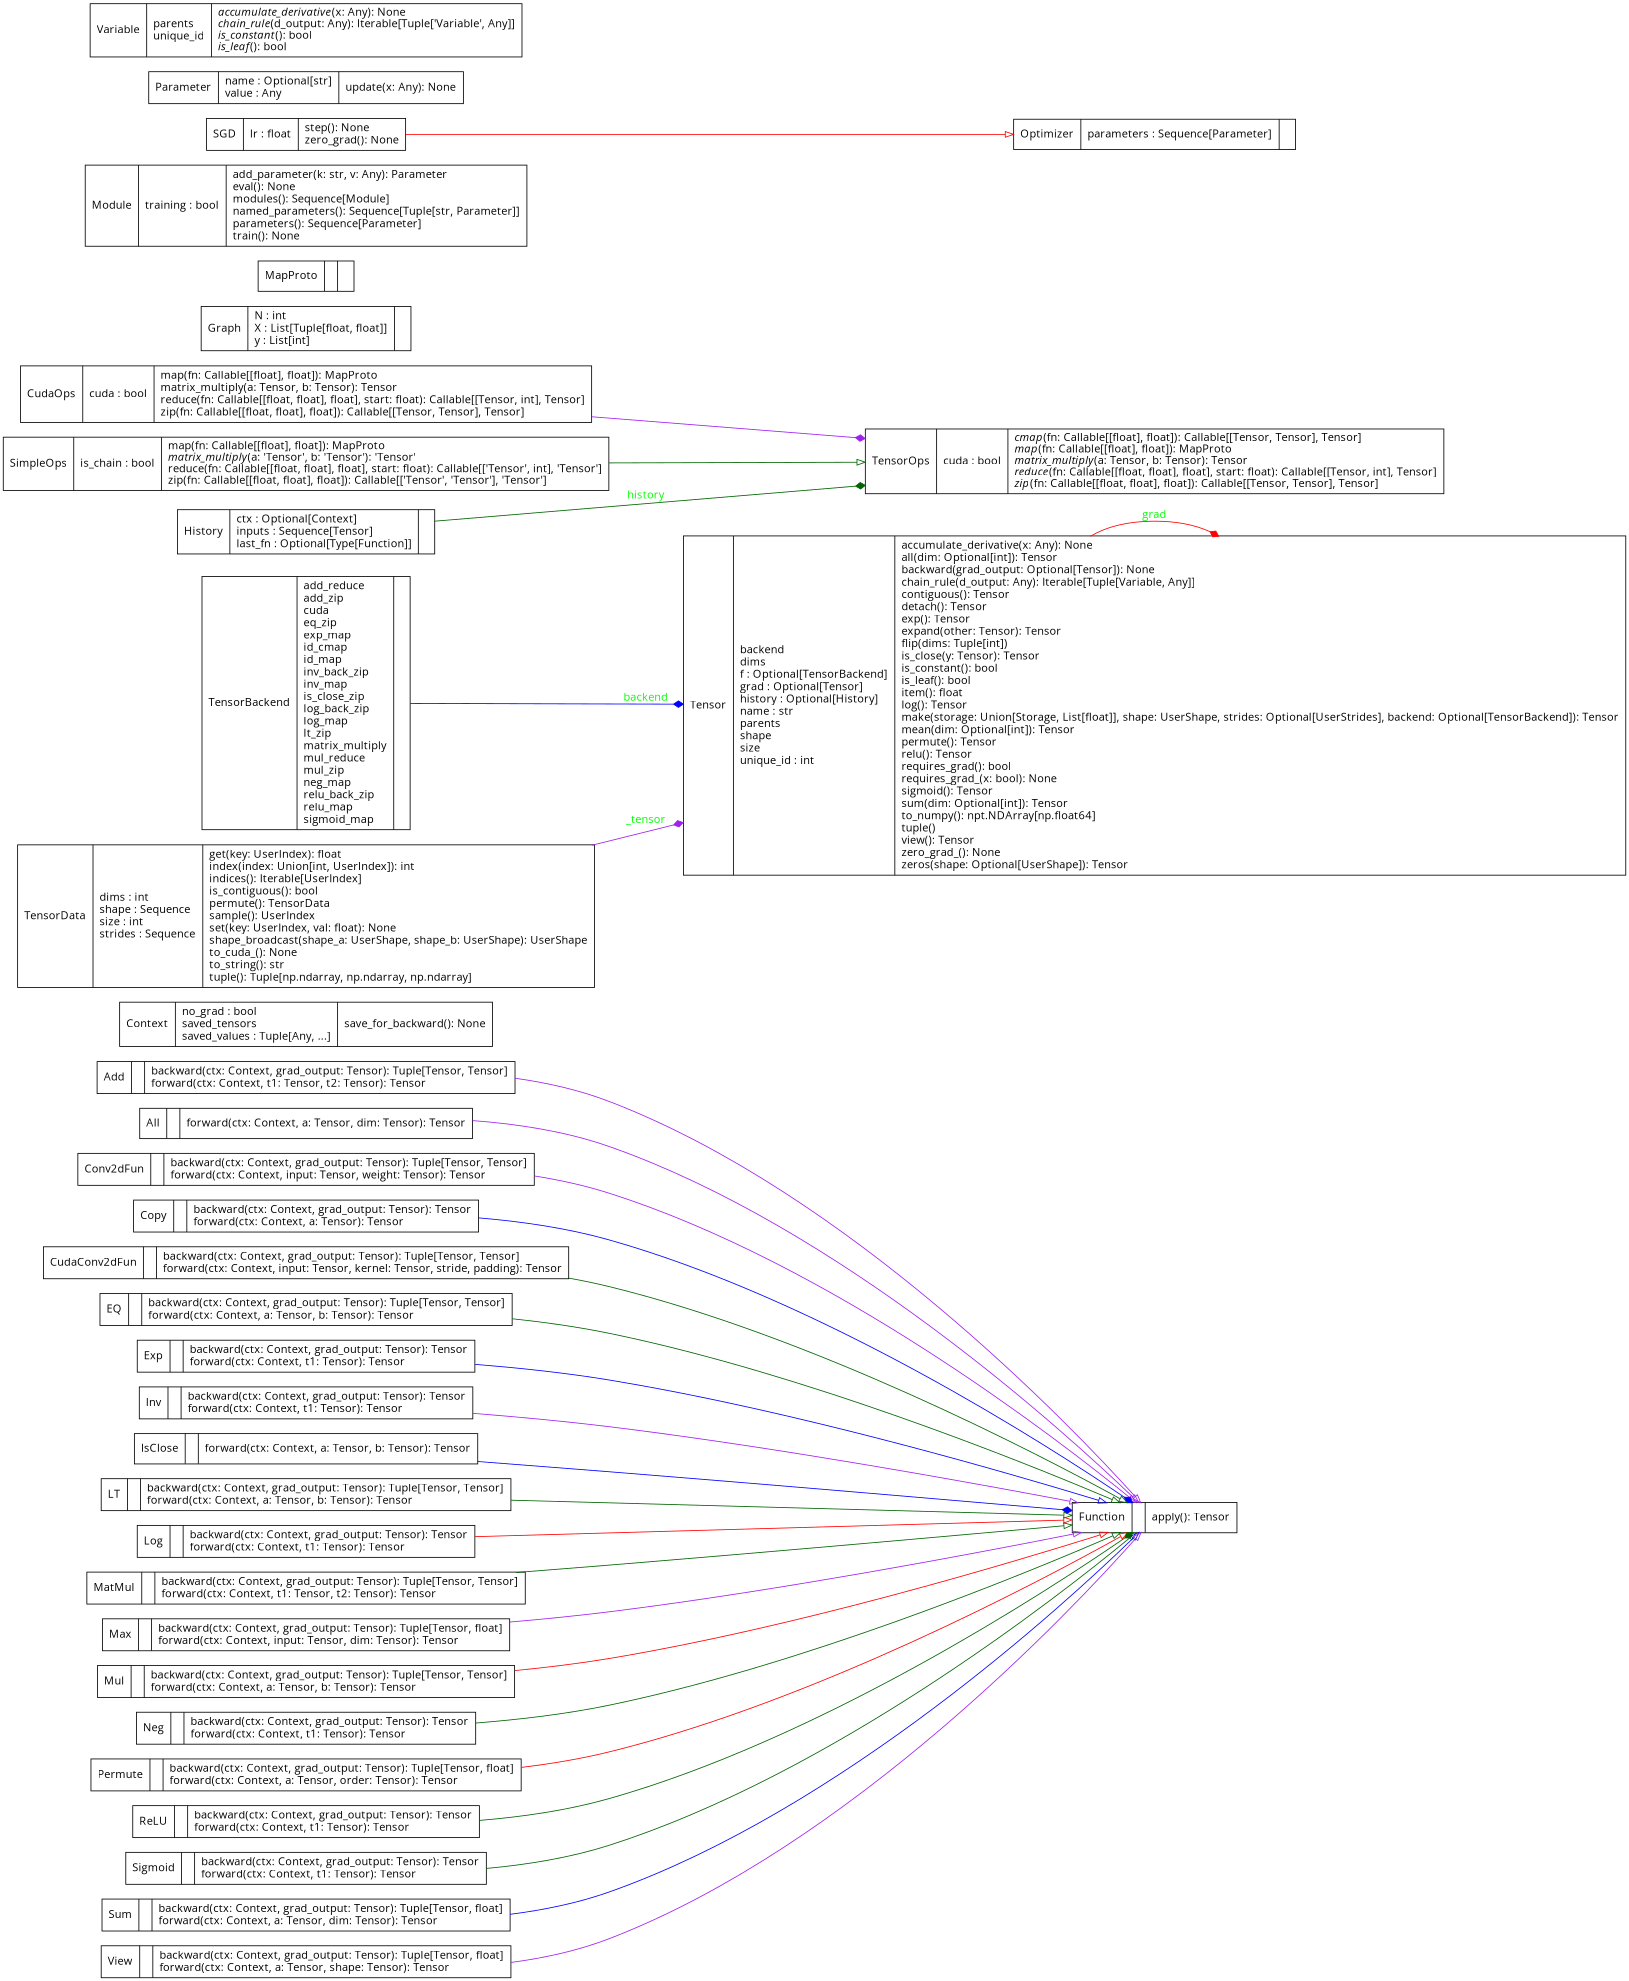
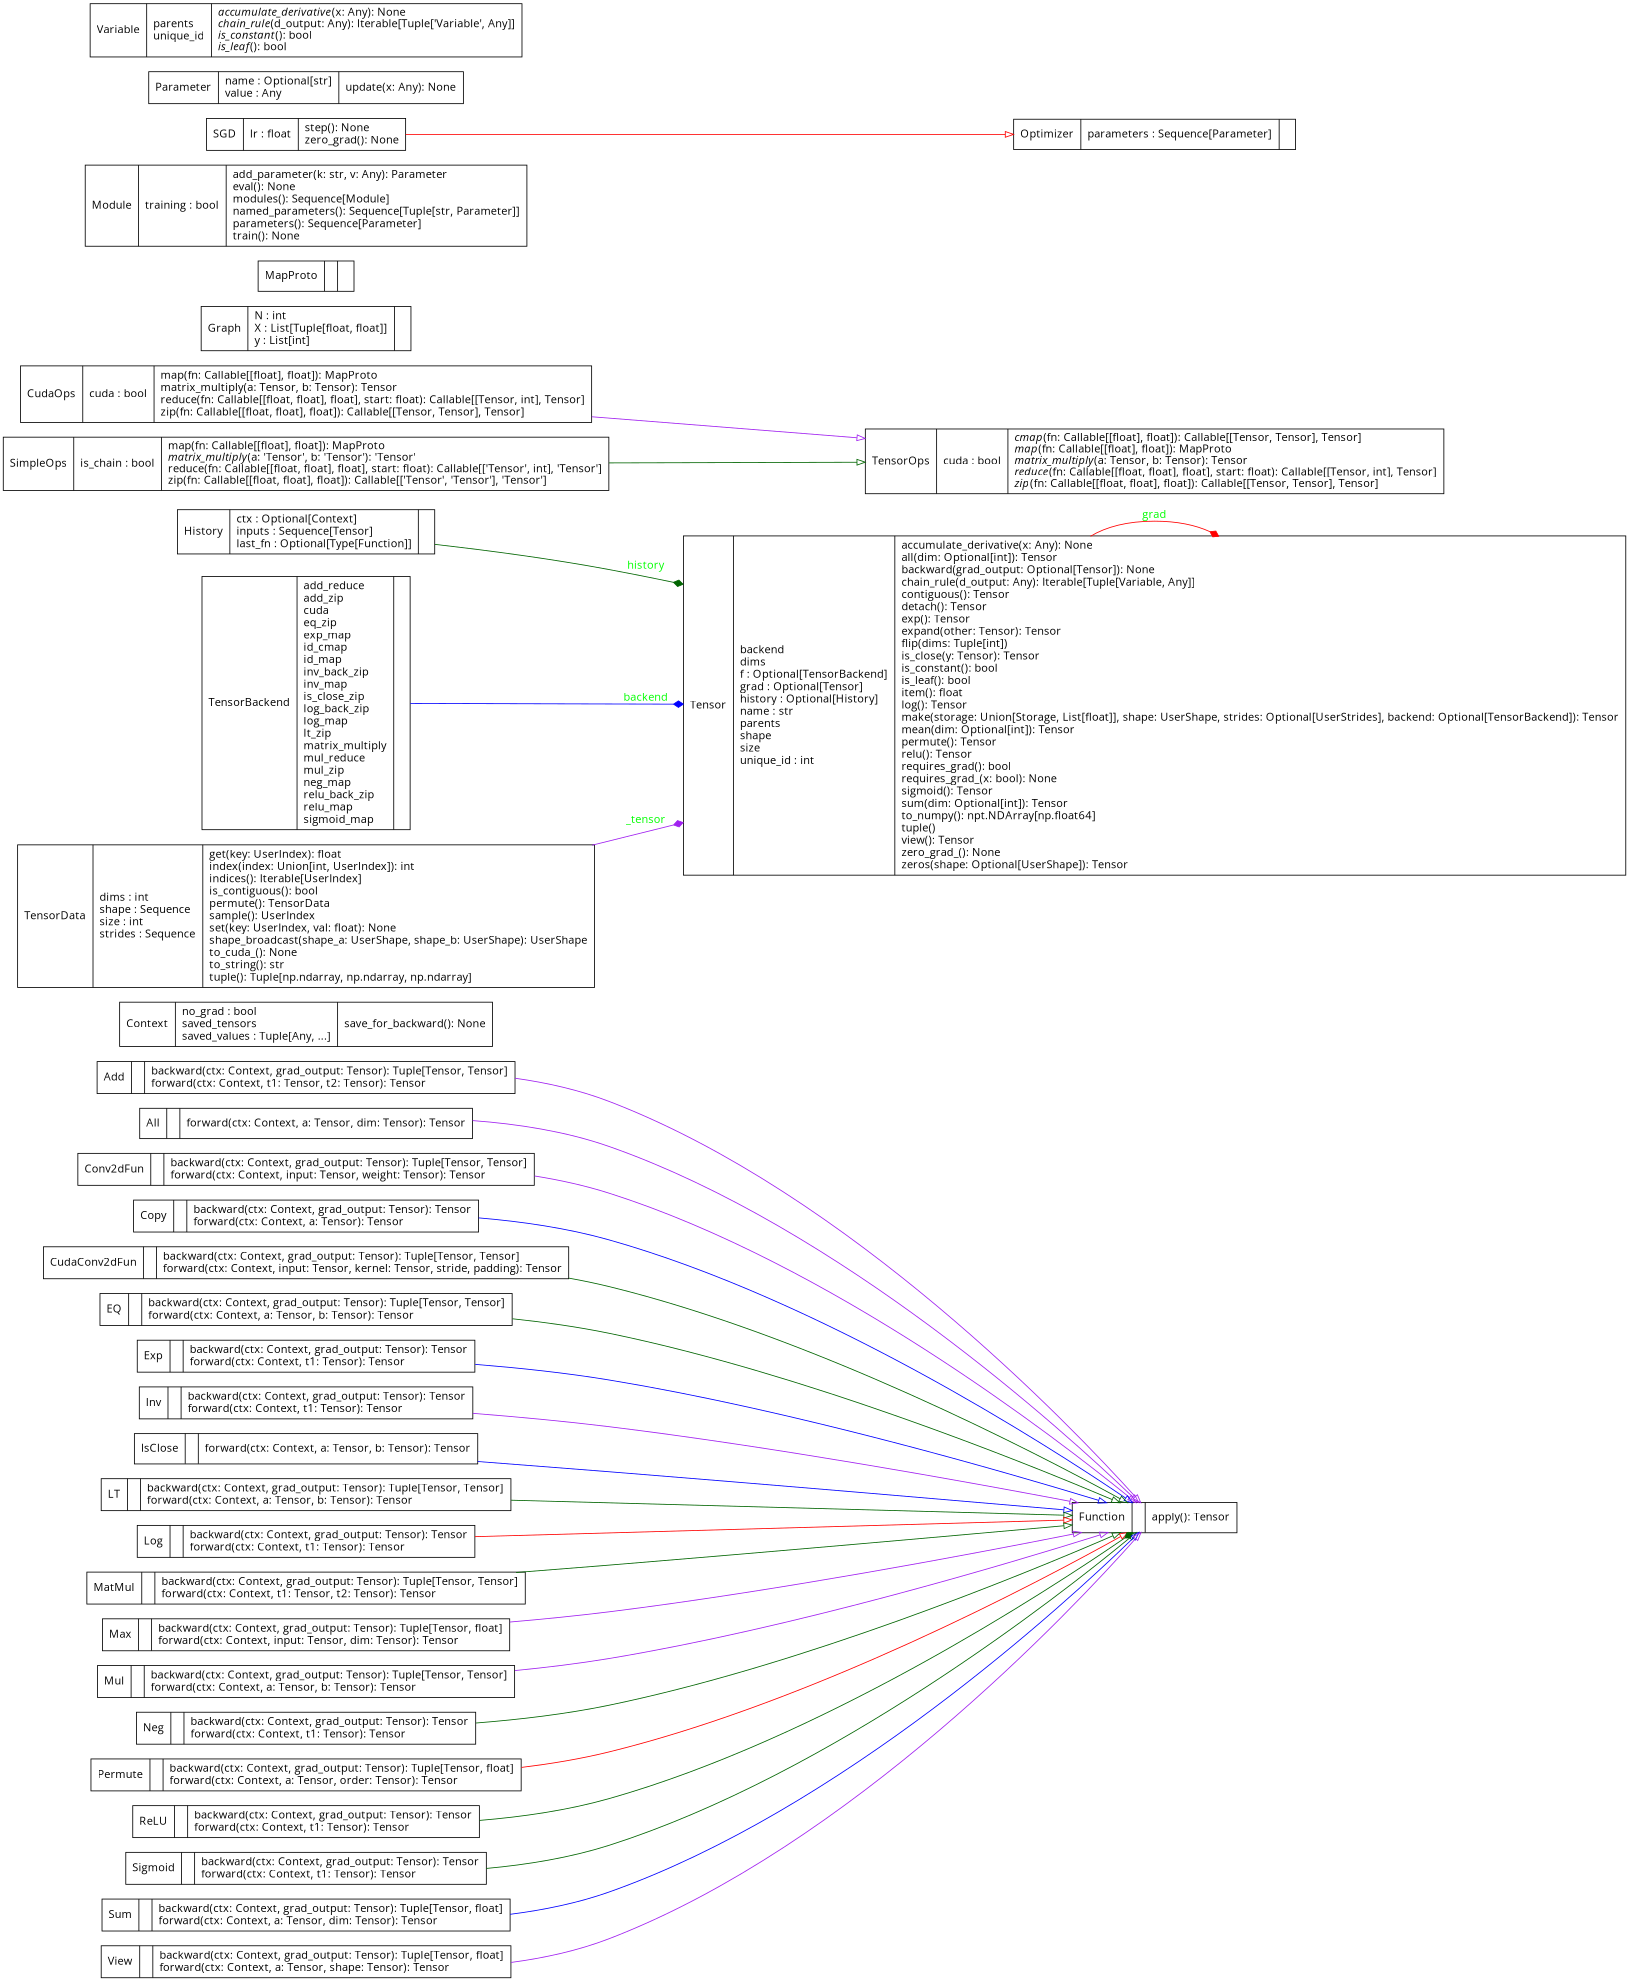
edge "CudaOps" -> "TensorOps": arrowhead diamond -> empty
edge "History" -> "TensorOps": now "History" -> "Tensor"
edge "Copy" -> "Function": arrowhead diamond -> empty
edge "IsClose" -> "Function": arrowhead diamond -> empty
edge "Mul" -> "Function": color red -> purple
